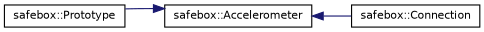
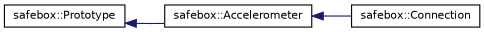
edge "safebox::Prototype" -> "safebox::Accelerometer": reversed
